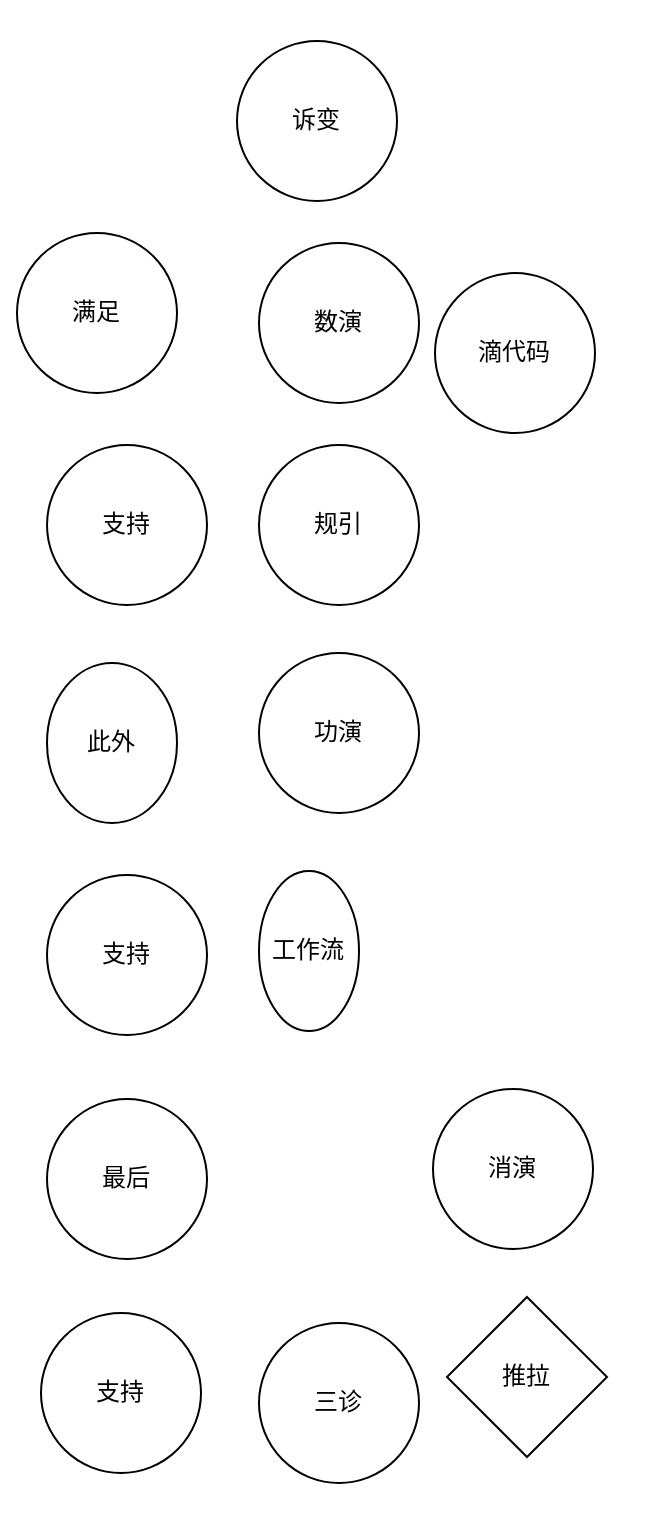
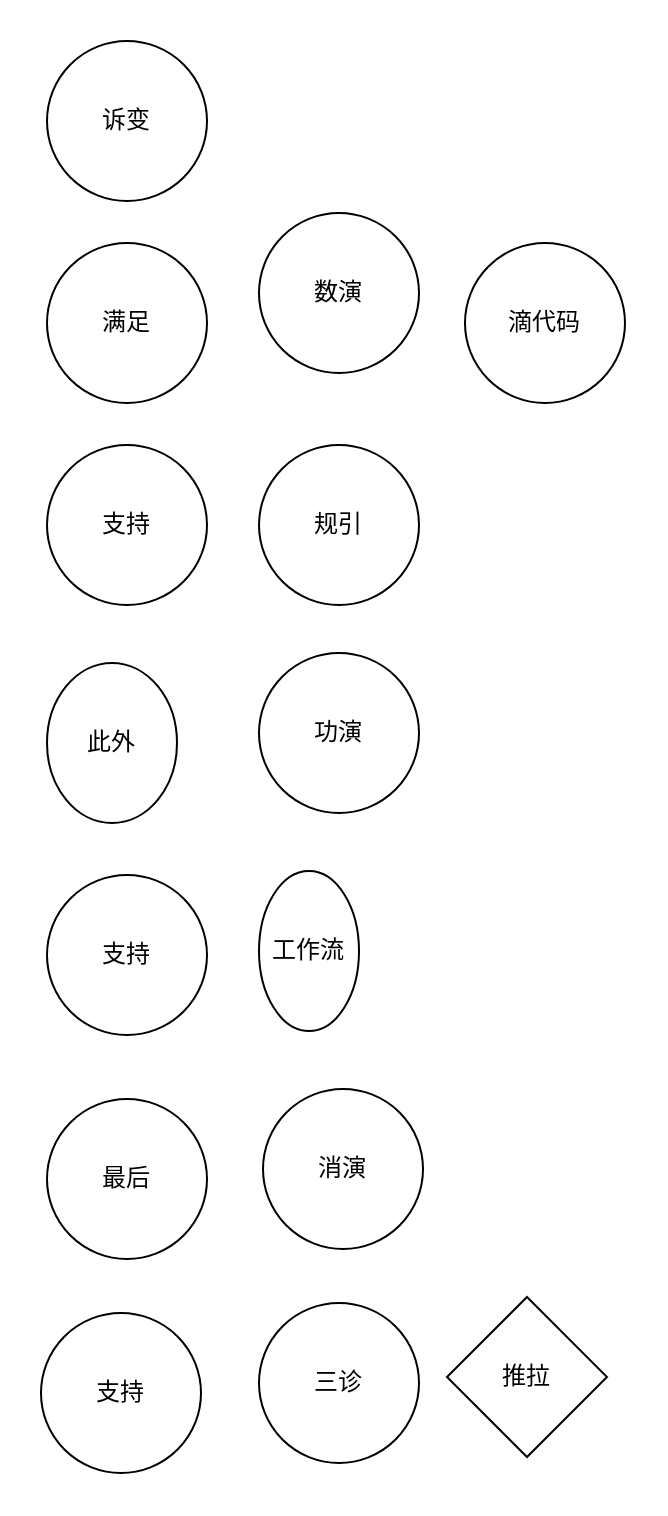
node "诉变": moved (317, 121) -> (127, 121)
node "满足": moved (97, 313) -> (127, 323)
node "数演": moved (339, 323) -> (339, 293)
node "滴代码": moved (515, 353) -> (545, 323)
node "消演": moved (513, 1169) -> (343, 1169)
node "三诊": moved (339, 1403) -> (339, 1383)
